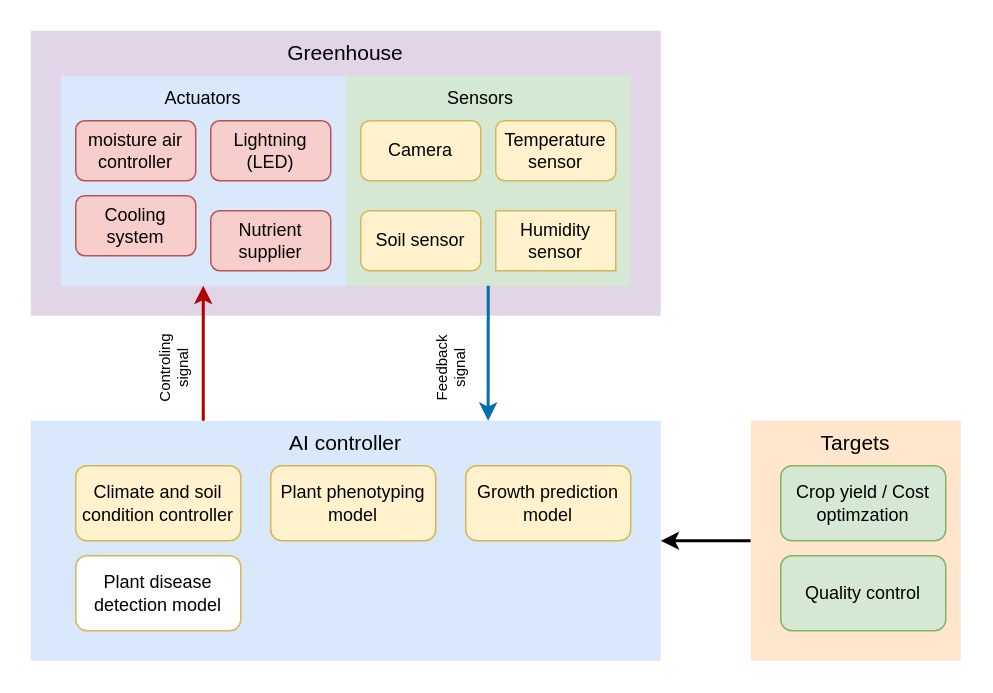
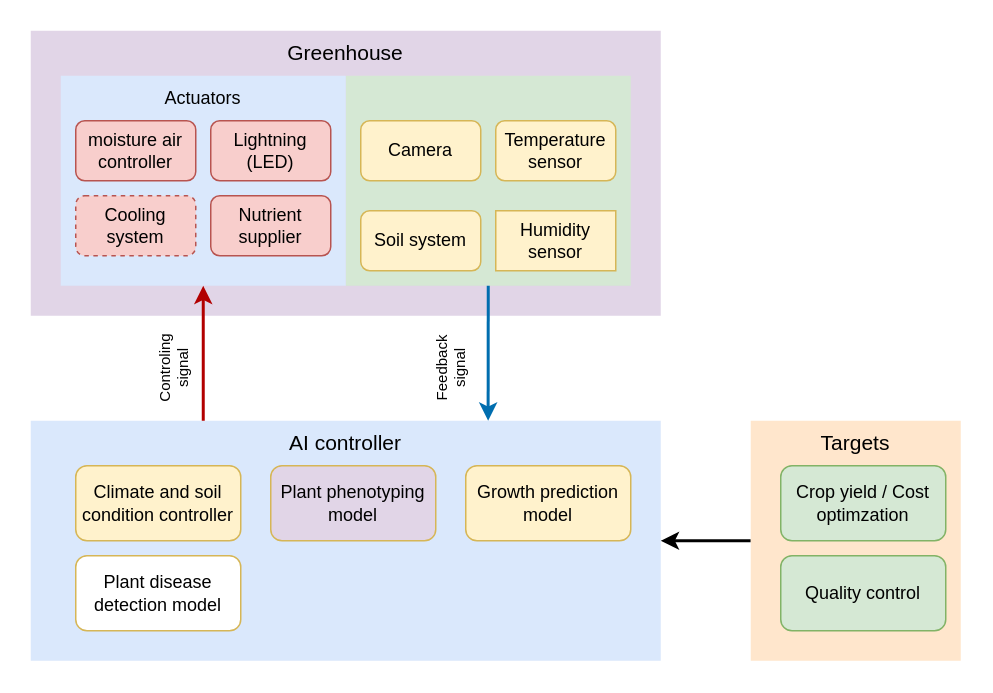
node "Sensors": removed
node "Cooling system": style solid -> dashed
node "Nutrient supplier": moved (271, 241) -> (271, 226)
node "Soil sensor": label "Soil sensor" -> "Soil system"
node "Plant phenotyping model": fillcolor #fff2cc -> #e1d5e7
